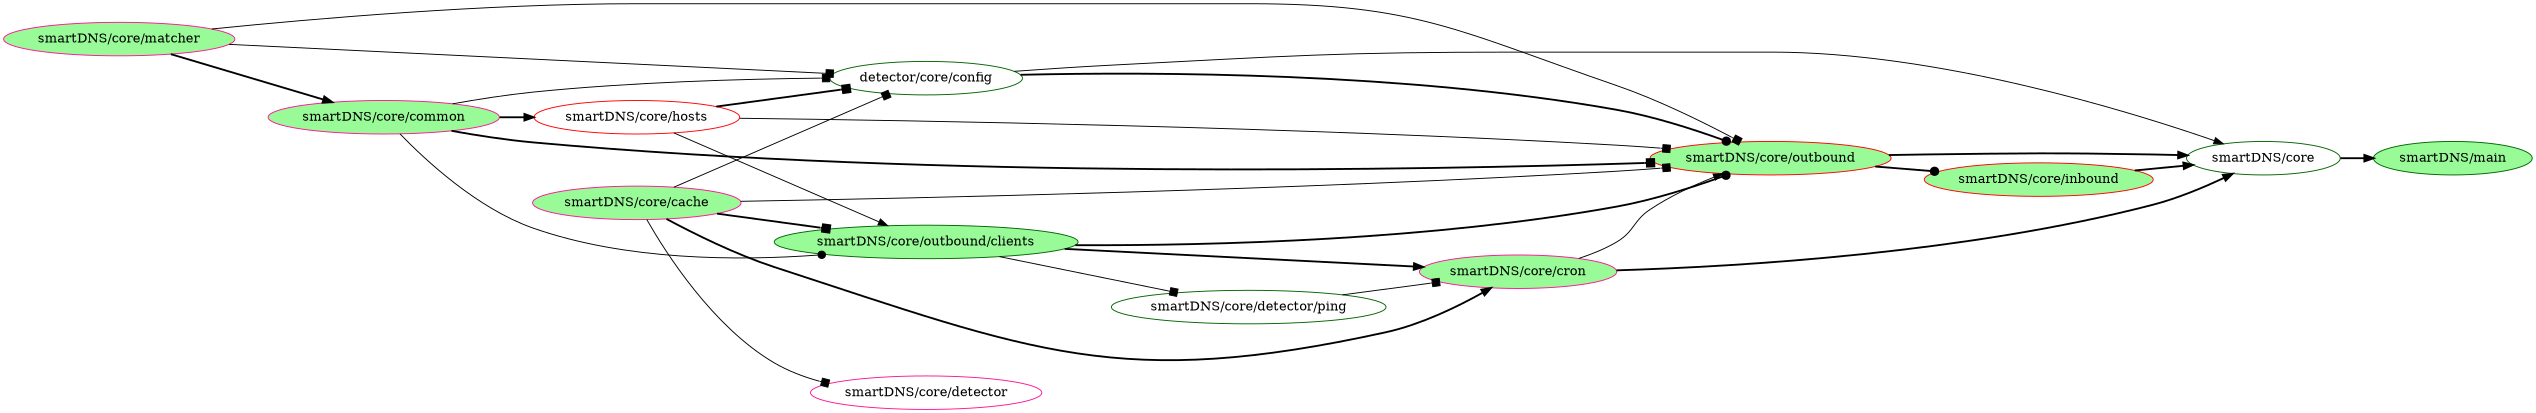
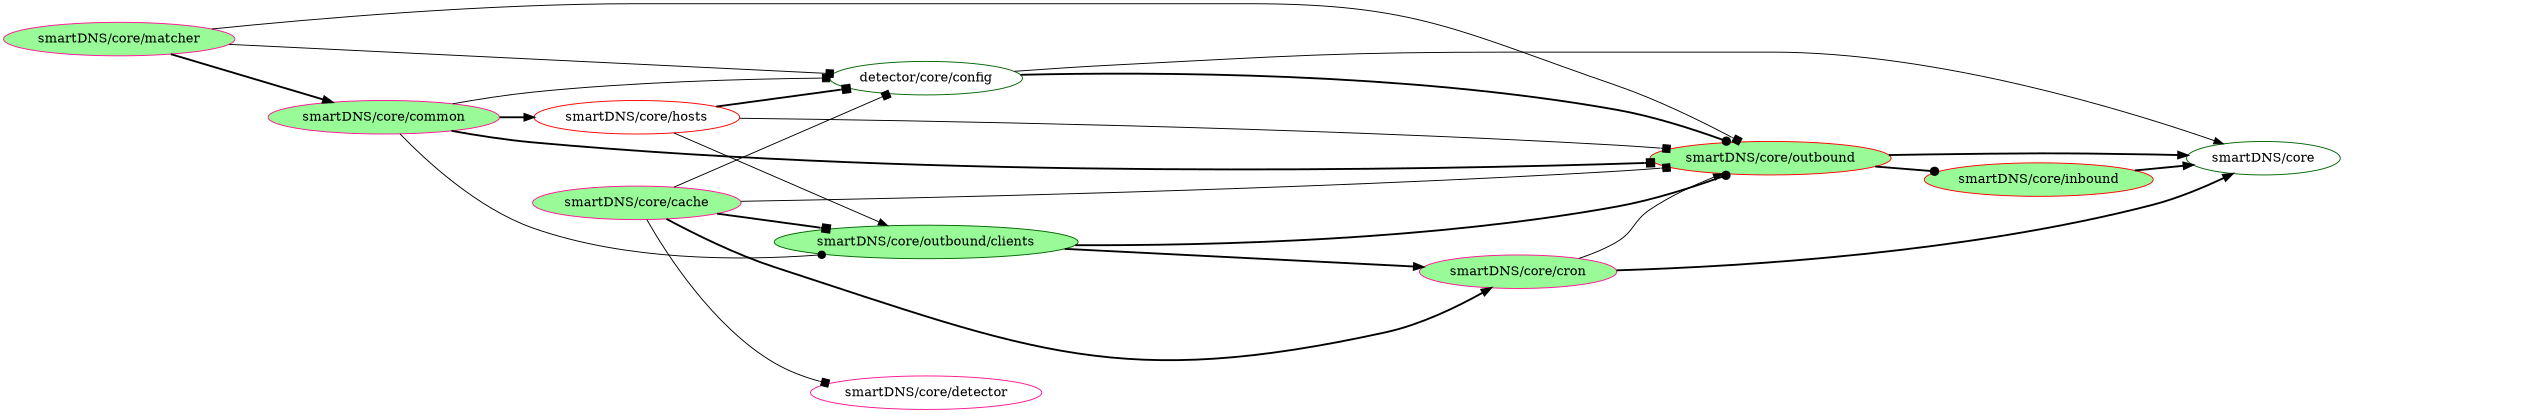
node "smartDNS/main": removed
node "smartDNS/core/detector/ping": removed
